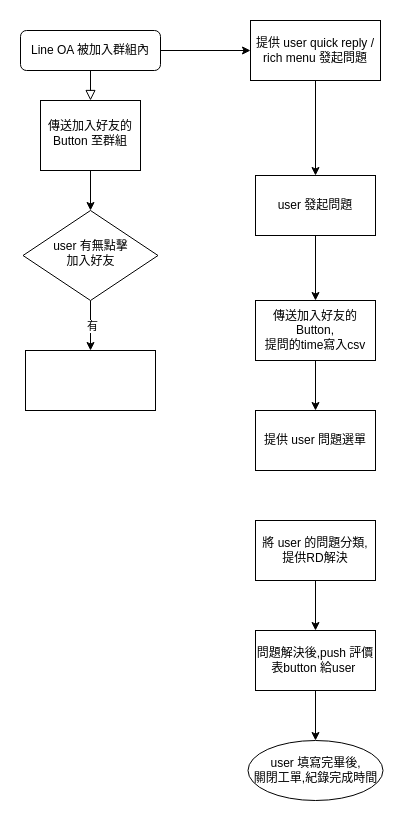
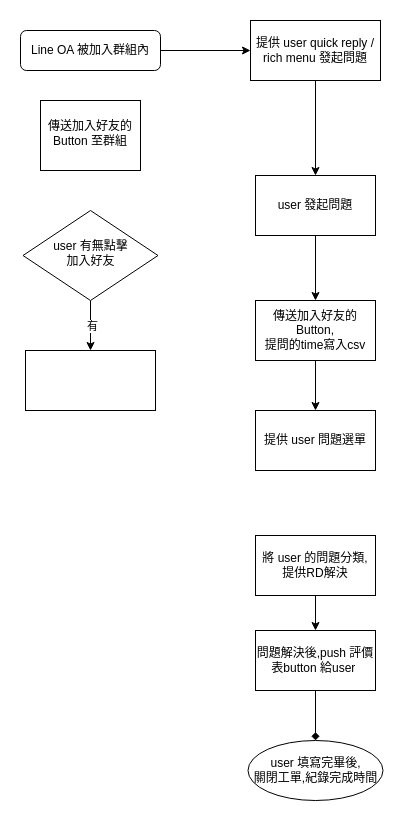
edge "Line OA 被加入群組內" -> "傳送加入好友的Button 至群組": removed
edge "傳送加入好友的Button 至群組" -> "user 有無點擊 加入好友": removed
node "將 user 的問題分類, 提供RD解決": moved (316, 551) -> (316, 566)
edge "問題解決後,push 評價表button 給user" -> "user 填寫完畢後, 關閉工單,紀錄完成時間": arrowhead classic -> diamond
